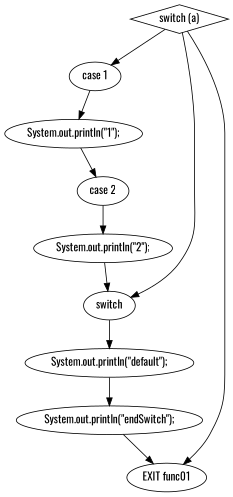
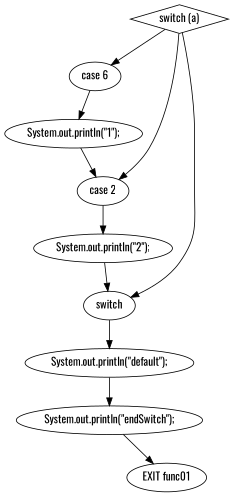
node "case 1": label "case 1" -> "case 6"
edge "switch (a)" -> "EXIT func01": now "switch (a)" -> "case 2"
